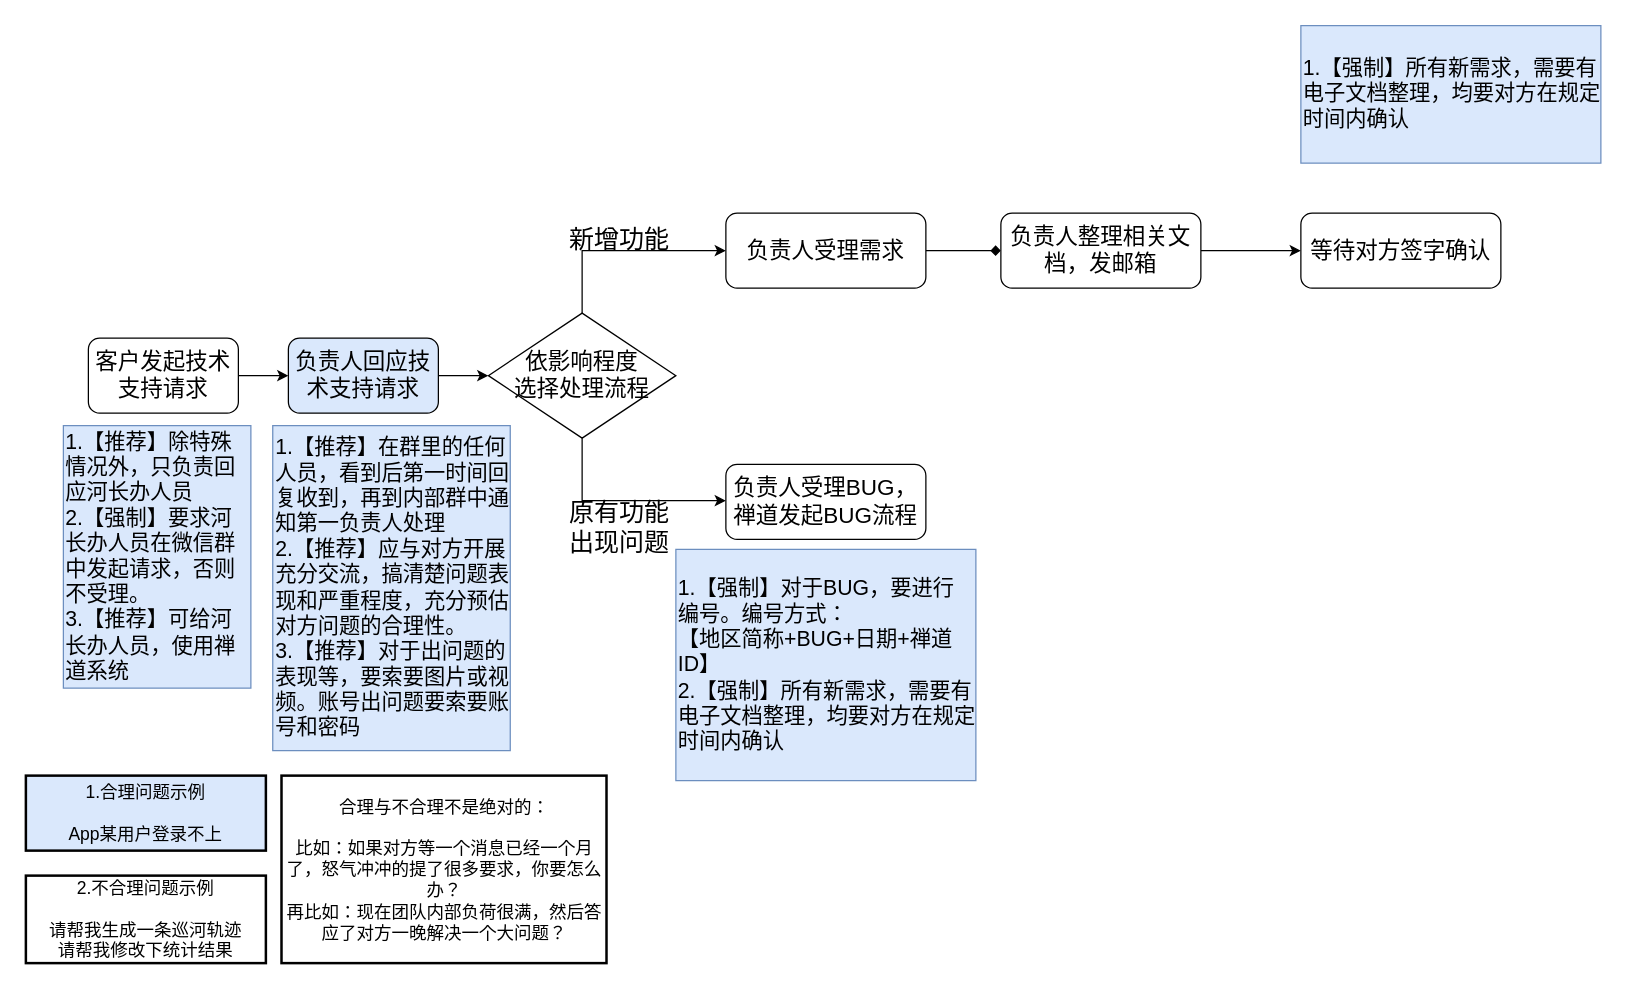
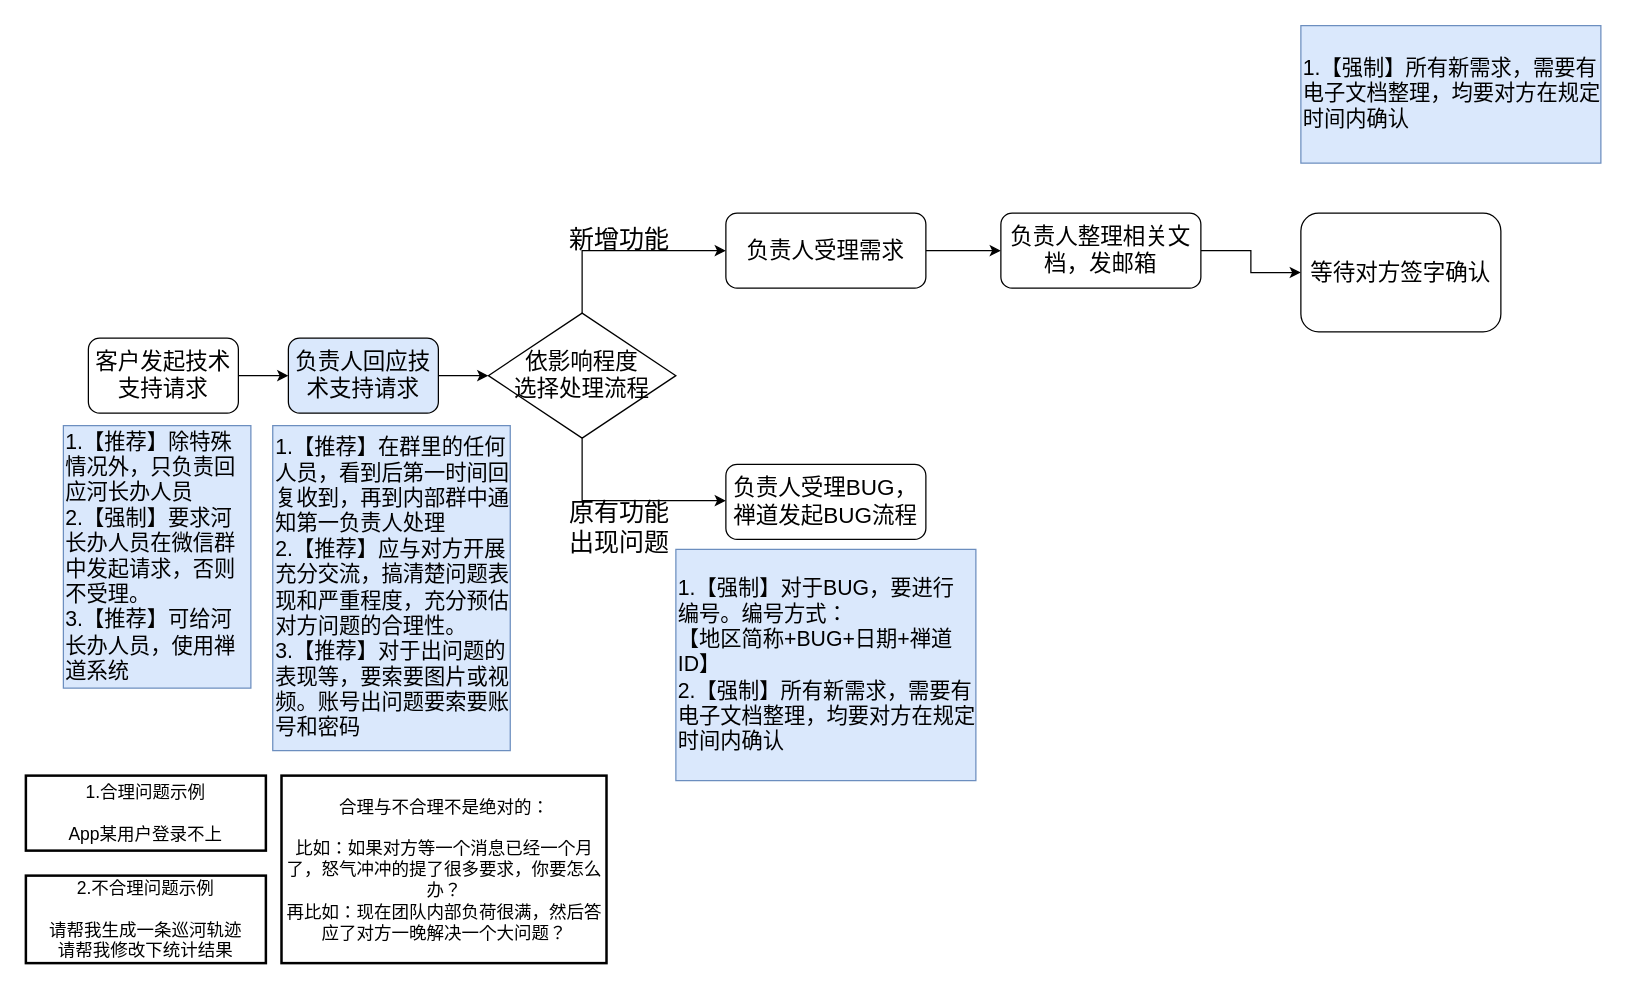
edge "负责人受理需求" -> "负责人整理相关文档，发邮箱": arrowhead diamond -> classic
node "等待对方签字确认": size 200x75 -> 200x119
node "1.合理问题示例 App某用户登录不上": fillcolor #dae8fc -> #ffffff
